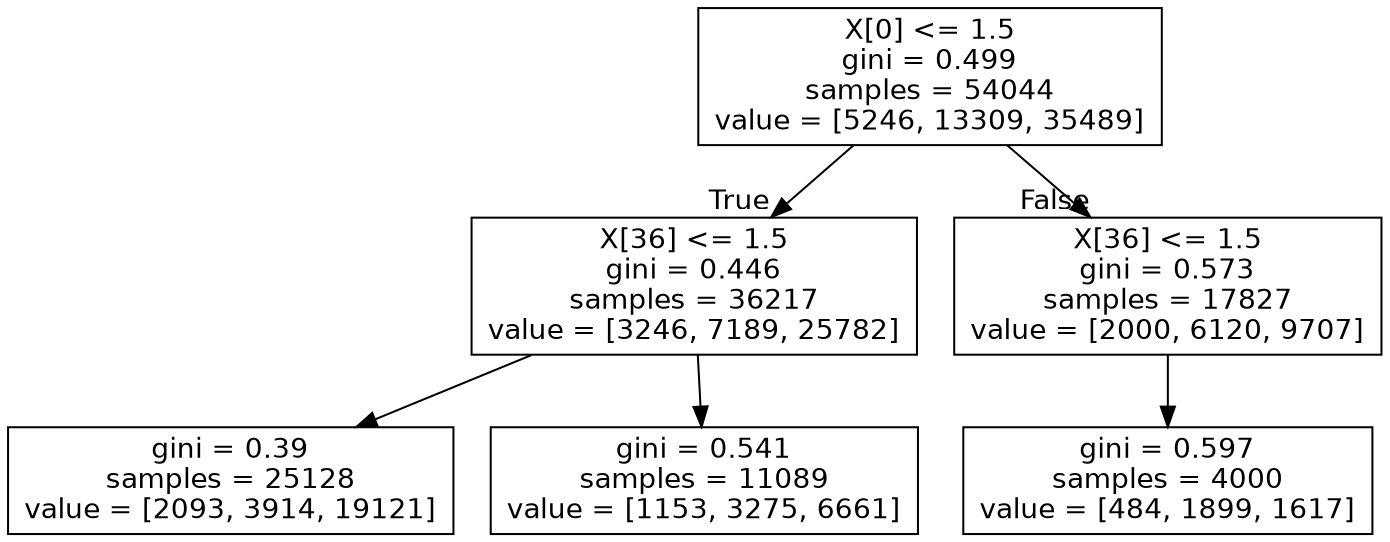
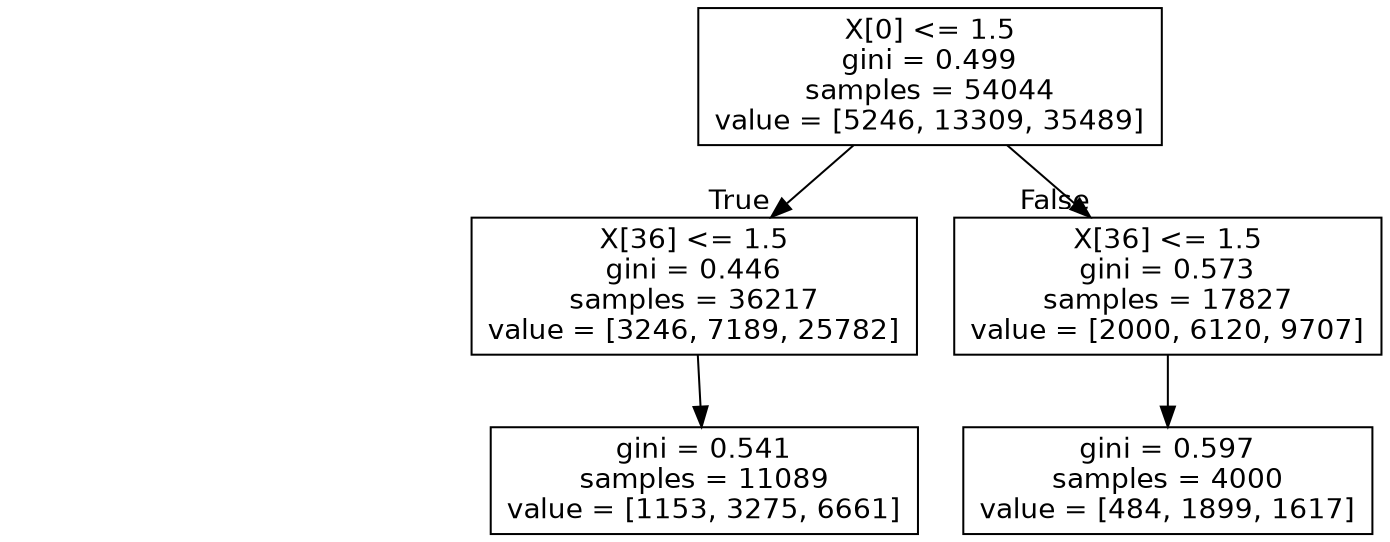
node "gini = 0.39 samples = 25128 value = [2093, 3914, 19121]": removed
